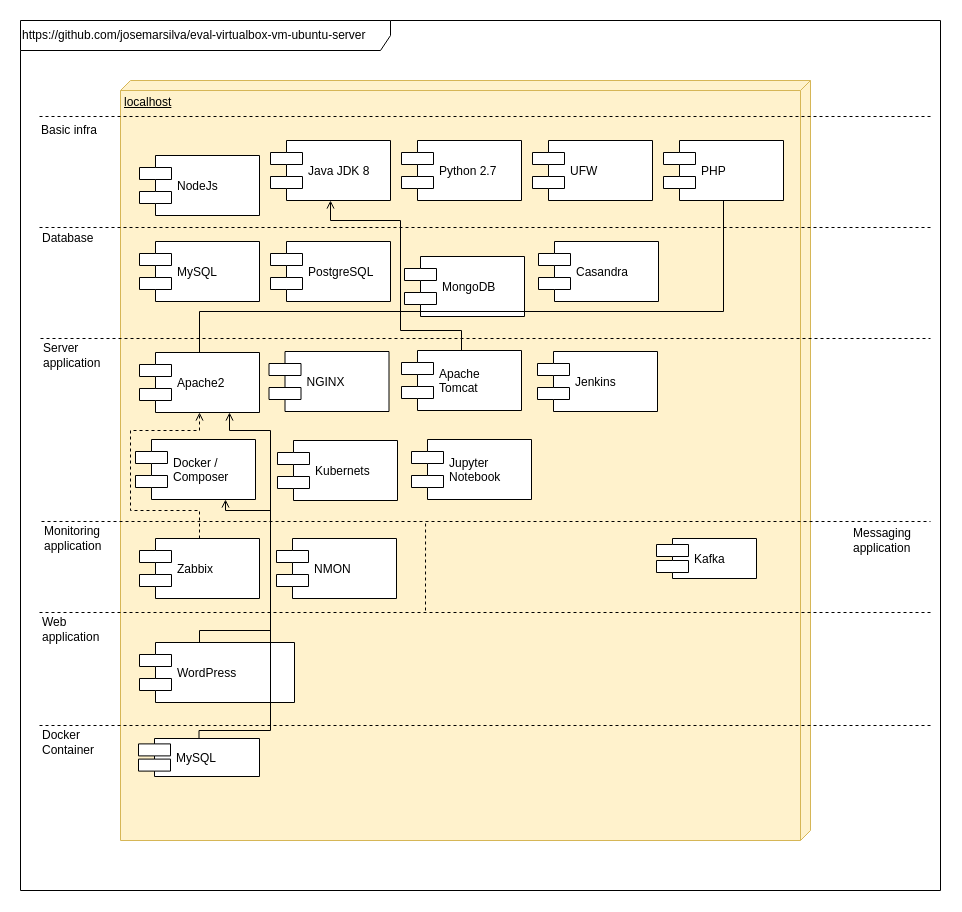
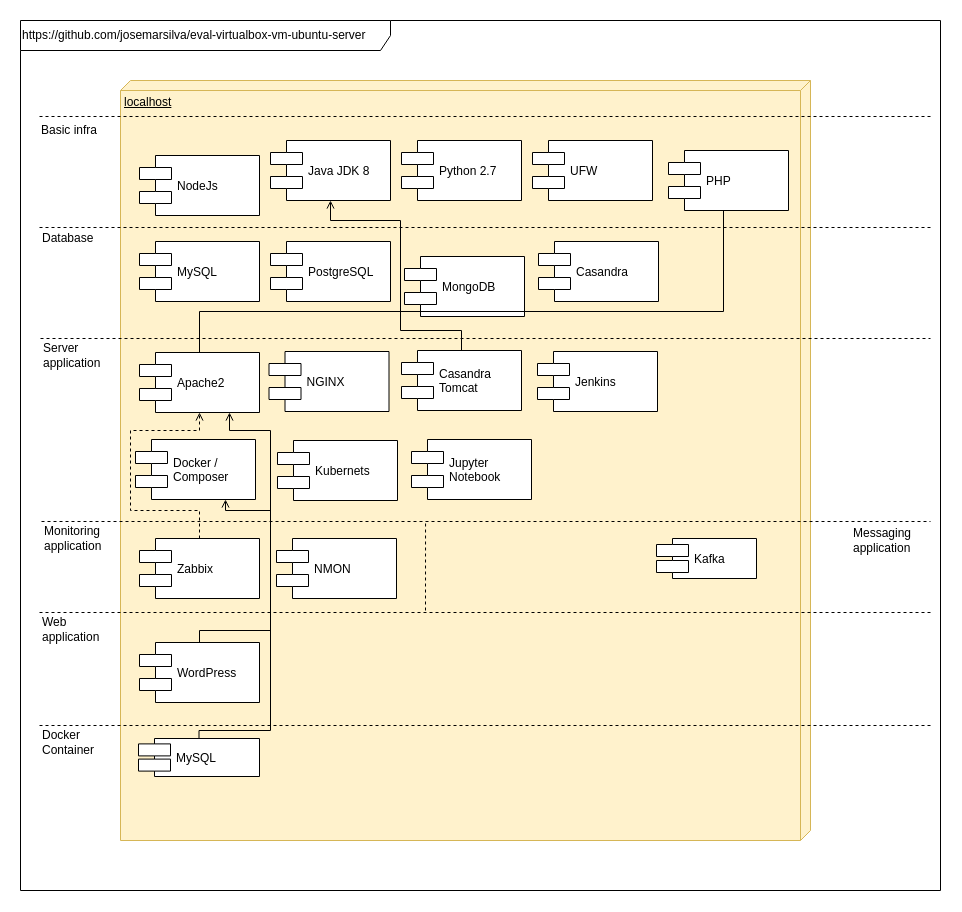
node "PHP": moved (724, 171) -> (729, 181)
node "Apache Tomcat": label "Apache Tomcat" -> "Casandra Tomcat"
node "WordPress": size 155x60 -> 120x60
